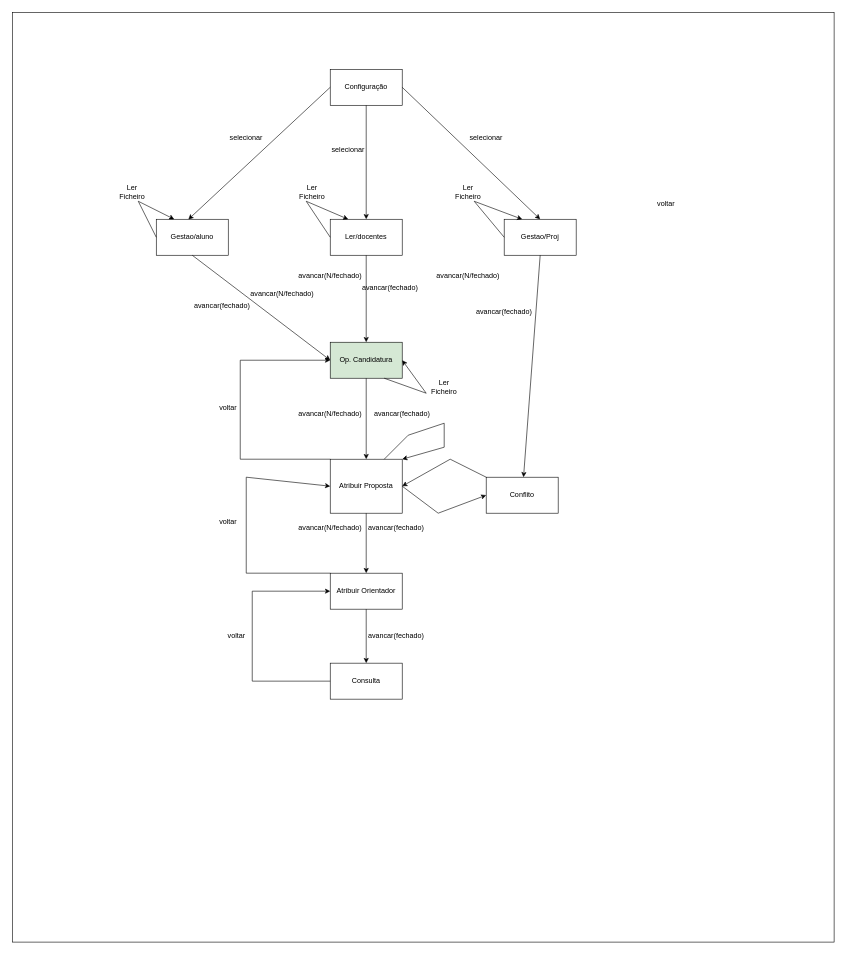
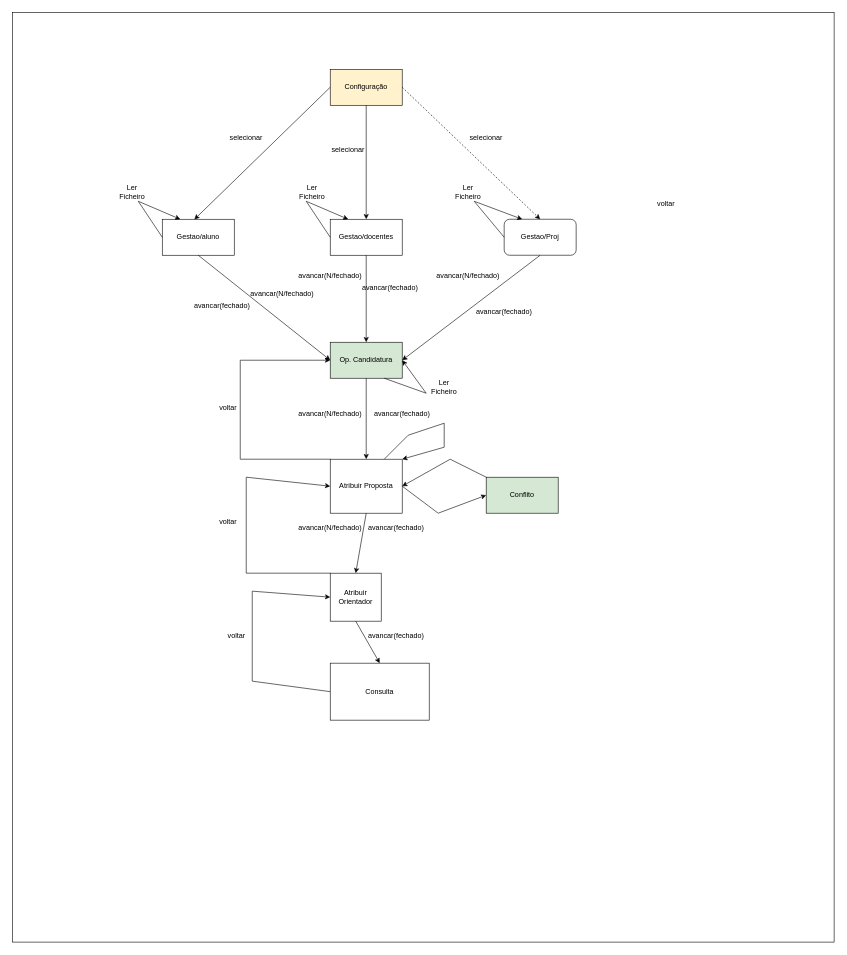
node "Configuração": fillcolor #ffffff -> #fff2cc
edge "Configuração" -> "Gestao/Proj": style solid -> dashed
node "Gestao/aluno": moved (192, 237) -> (198, 237)
node "Ler/docentes": label "Ler/docentes" -> "Gestao/docentes"
node "Gestao/Proj": shape rectangle -> rounded rectangle
edge "Gestao/Proj" -> "Conflito": now "Gestao/Proj" -> "Op. Candidatura"
node "Conflito": fillcolor #ffffff -> #d5e8d4
node "Atribuir Orientador": size 72x36 -> 51x48
node "Consulta": size 72x36 -> 99x57
